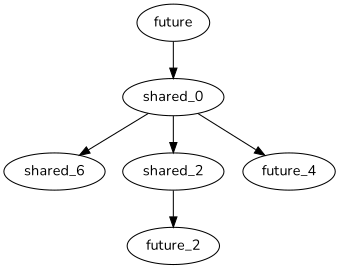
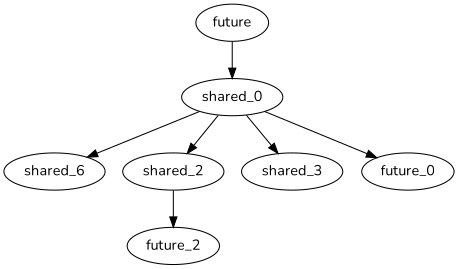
node "future_4": label "future_4" -> "future_0"
node "shared_3": added
